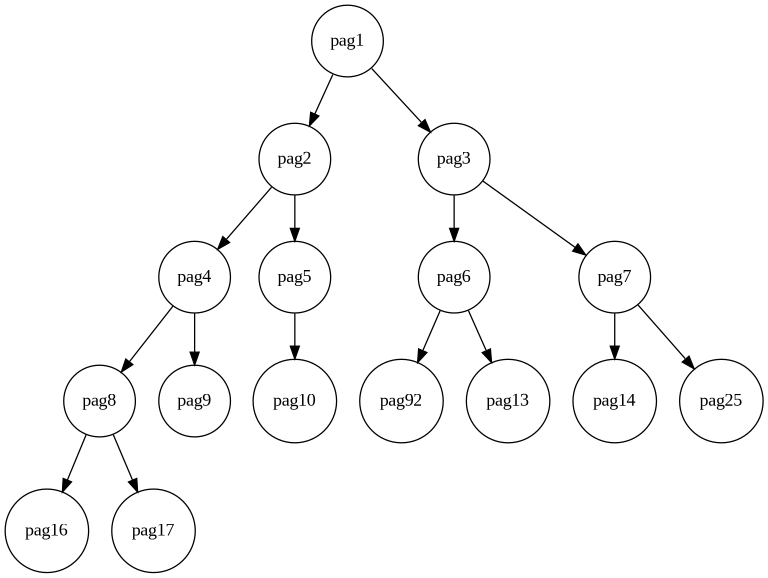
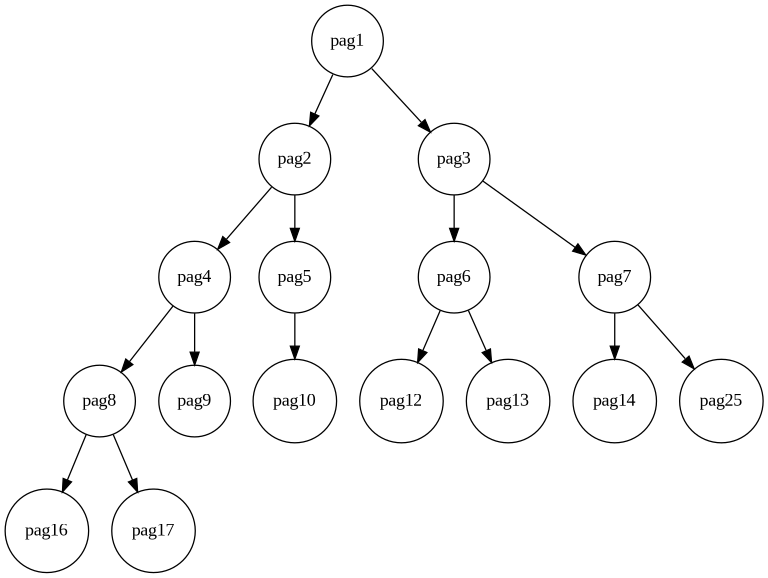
node "pag92": label "pag92" -> "pag12"
